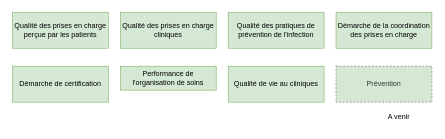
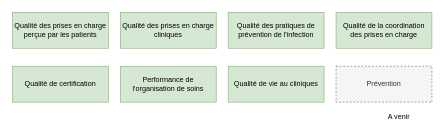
node "Démarche de la coordination des prises en charge": label "Démarche de la coordination des prises en charge" -> "Qualité de la coordination des prises en charge"
node "Performance de l'organisation de soins": size 96x24 -> 96x36
node "Démarche de certification": label "Démarche de certification" -> "Qualité de certification"
node "Prévention": fillcolor #d5e8d4 -> #f5f5f5
